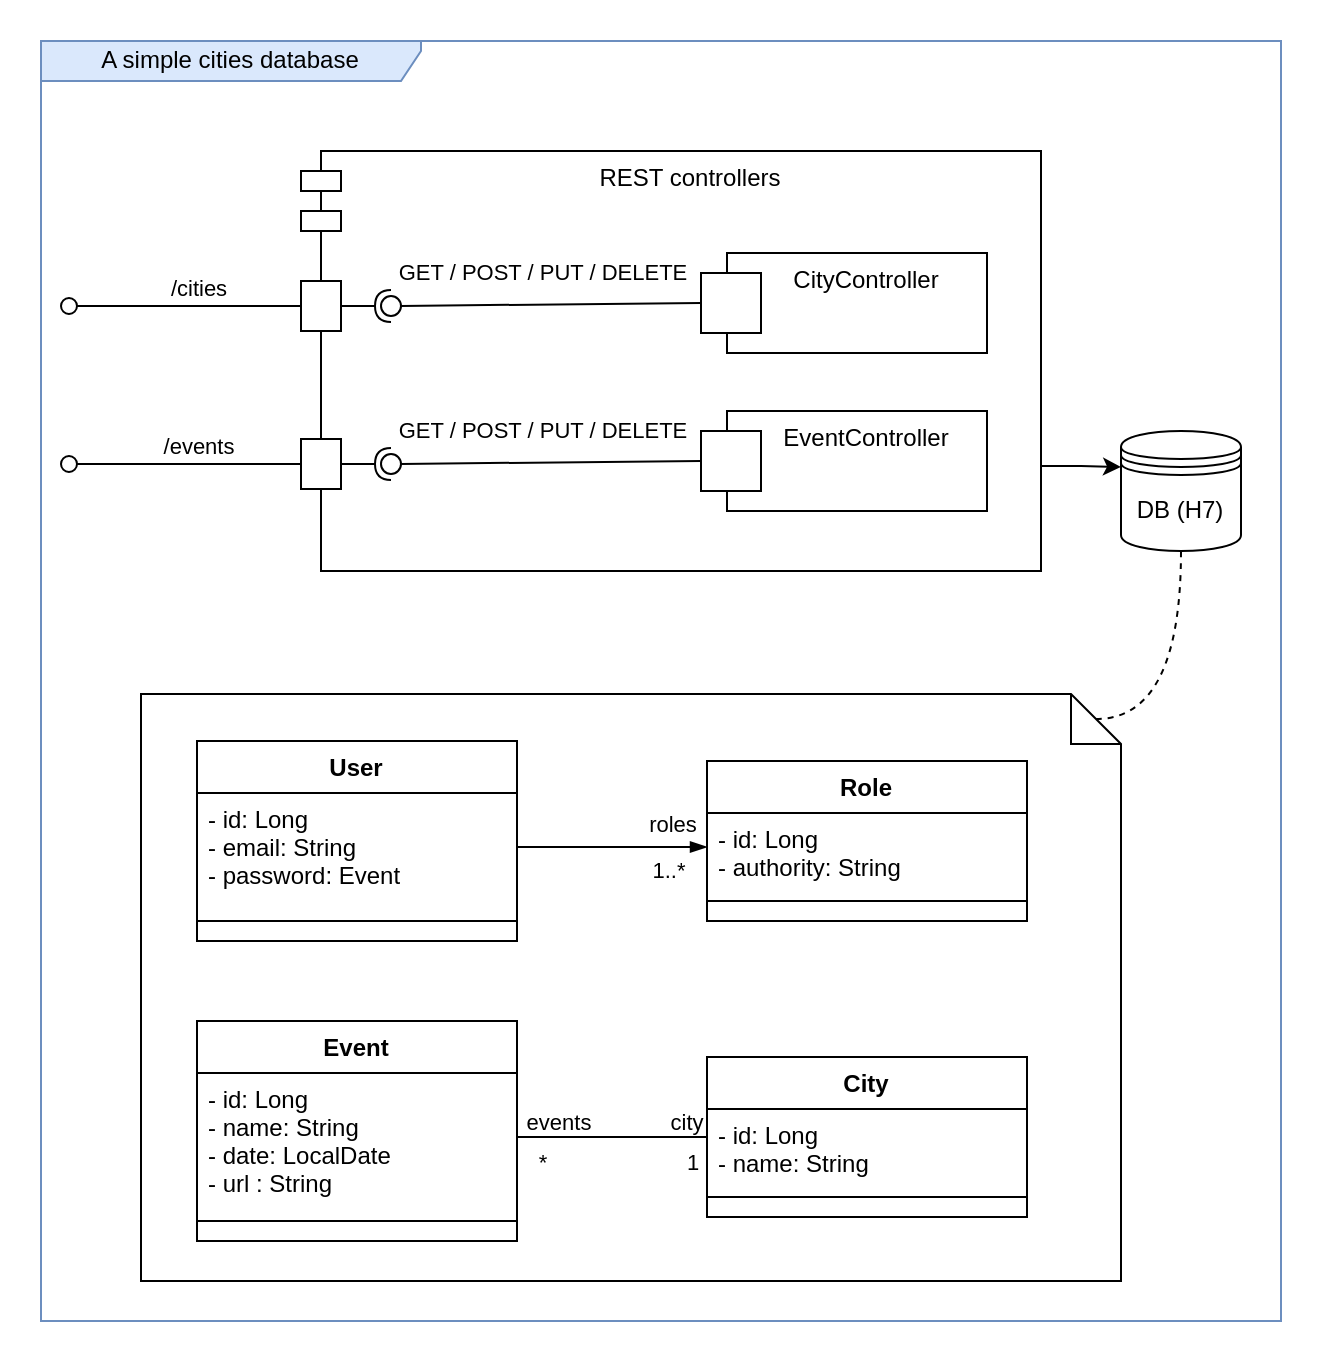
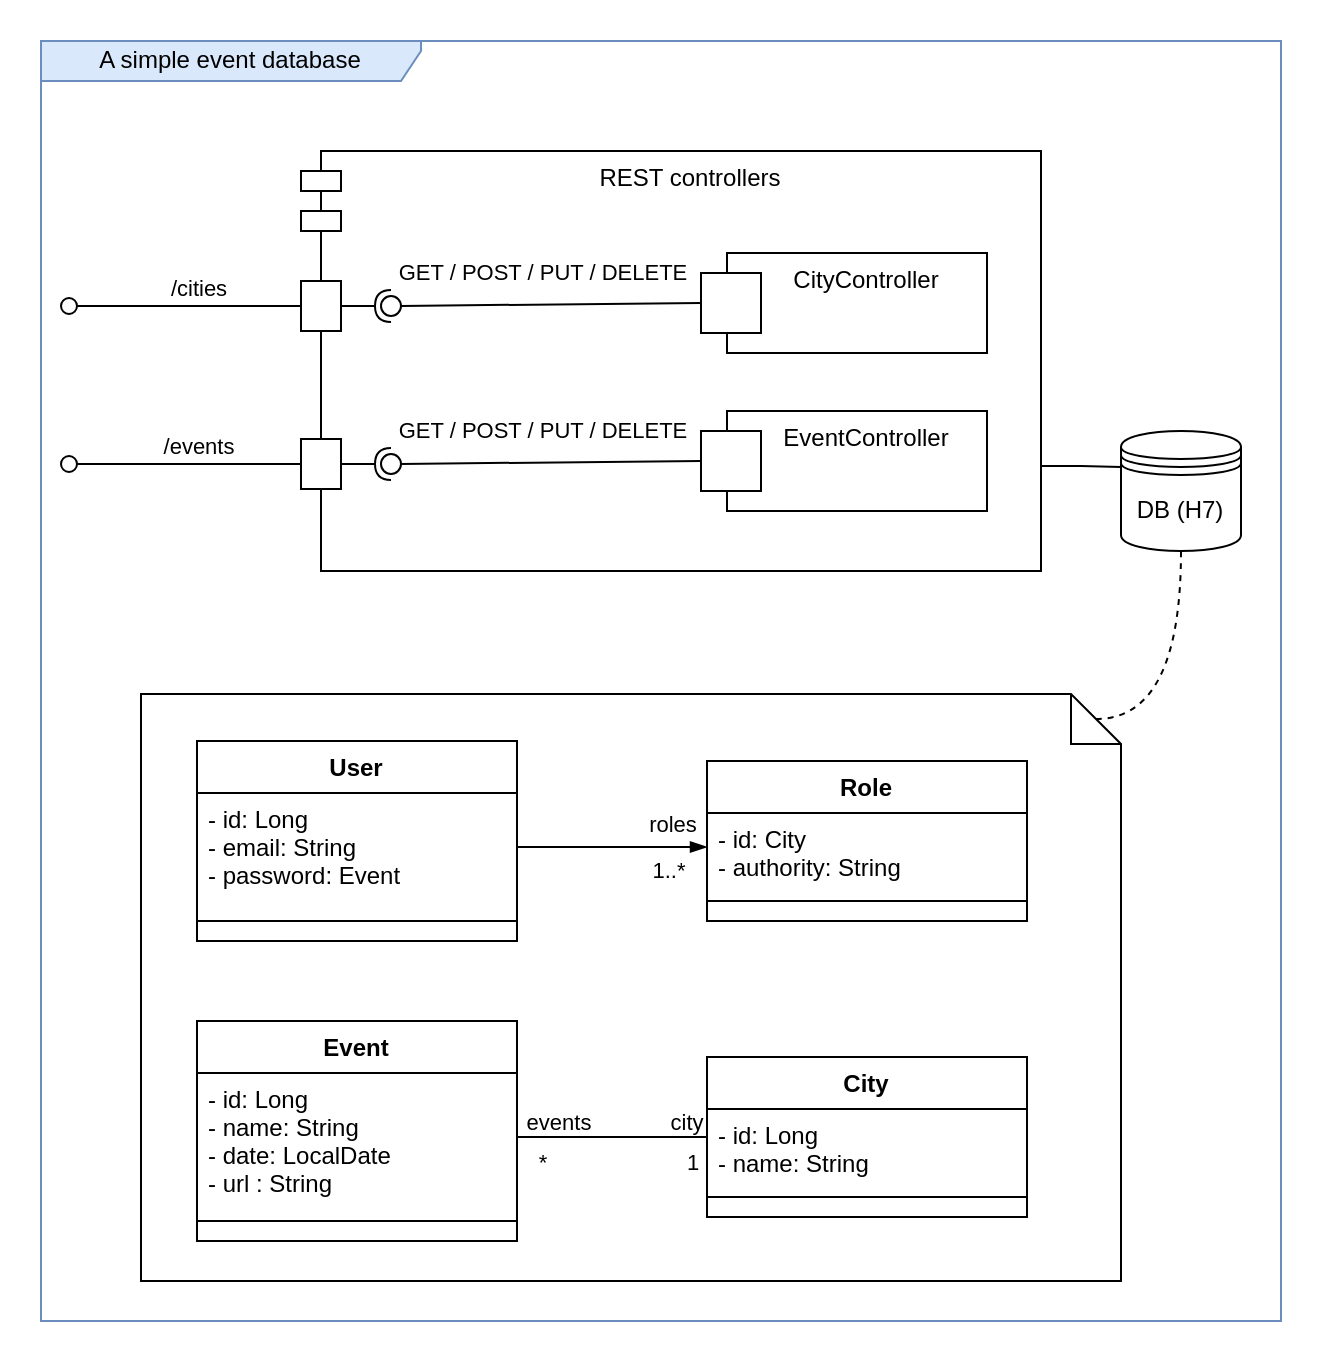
node "A simple cities database": label "A simple cities database" -> "A simple event database"
edge "REST controllers" -> "DB (H7)": arrowhead classic -> none
node "- id: Long - authority: String": label "- id: Long - authority: String" -> "- id: City - authority: String"
